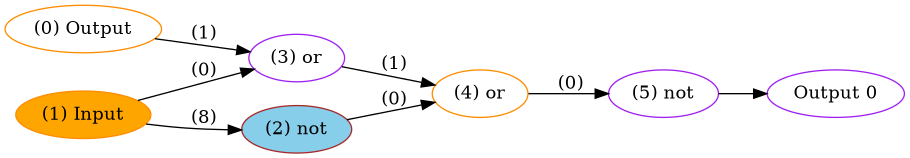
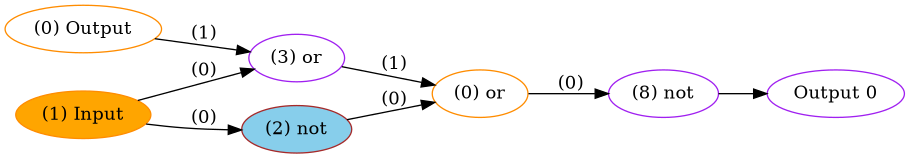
node "(4) or": label "(4) or" -> "(0) or"
node "(5) not": label "(5) not" -> "(8) not"
edge "(1) Input" -> "(2) not": label " (8)" -> " (0)"
